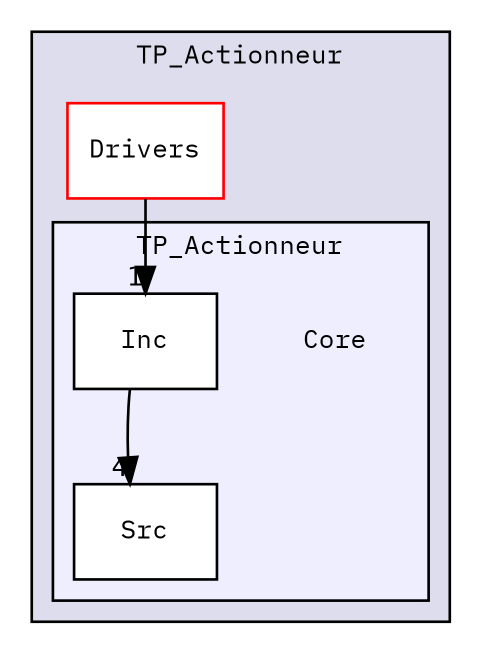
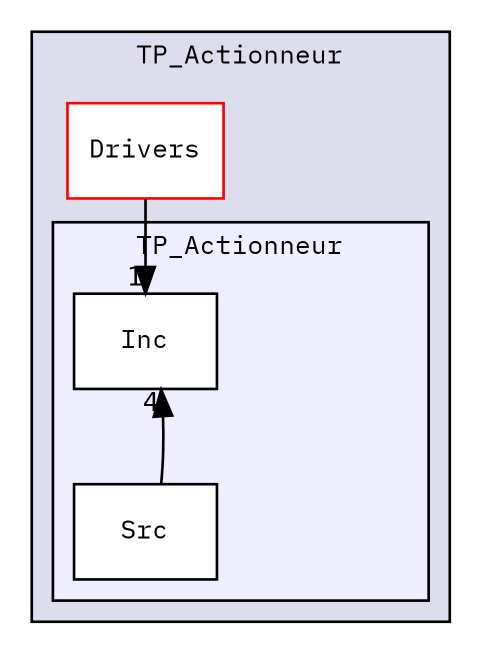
node "Core": removed
edge "Inc" -> "Src": reversed
